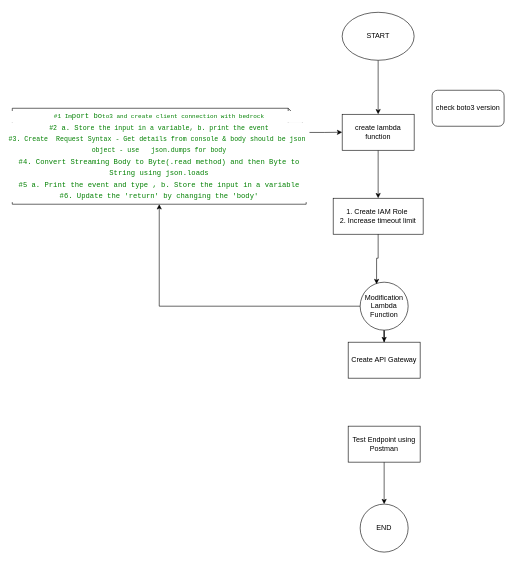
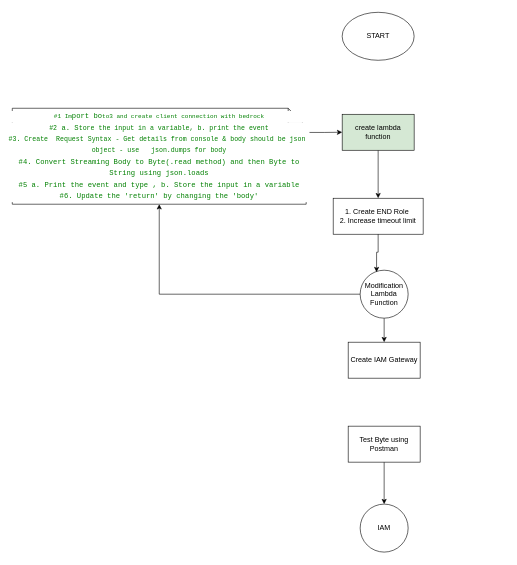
edge "START" -> "create lambda function": removed
node "check boto3 version": removed
node "create lambda function": fillcolor #ffffff -> #d5e8d4
node "1. Create IAM Role 2. Increase timeout limit": label "1. Create IAM Role 2. Increase timeout limit" -> "1. Create END Role 2. Increase timeout limit"
node "Modification Lambda Function": moved (384, 306) -> (384, 294)
node "Create API Gateway": label "Create API Gateway" -> "Create IAM Gateway"
node "Test Endpoint using Postman": label "Test Endpoint using Postman" -> "Test Byte using Postman"
node "END": label "END" -> "IAM"
